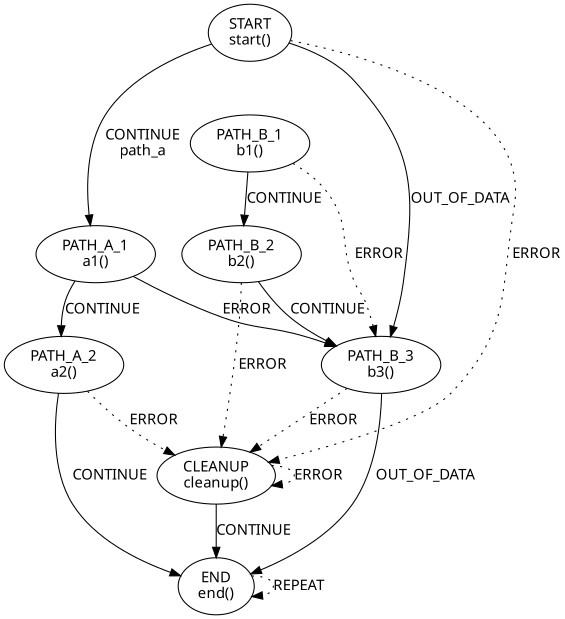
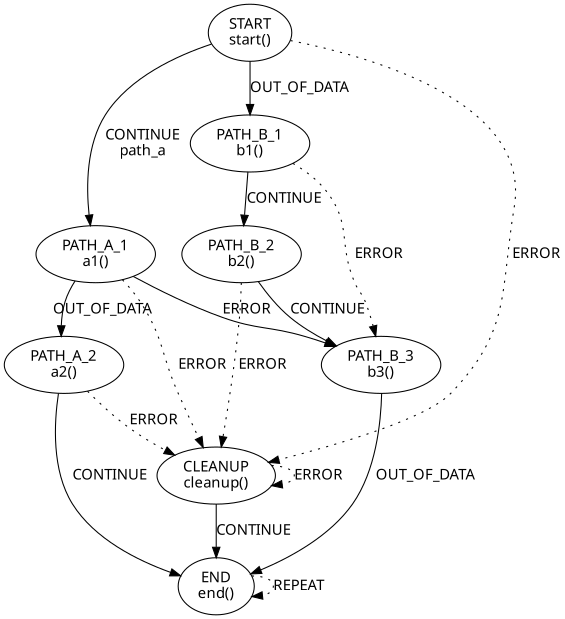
edge "START start()" -> "PATH_B_3 b3()": now "START start()" -> "PATH_B_1 b1()"
edge "PATH_A_1 a1()" -> "PATH_A_2 a2()": label "CONTINUE" -> "OUT_OF_DATA"
edge "PATH_B_3 b3()" -> "CLEANUP cleanup()": now "PATH_A_1 a1()" -> "CLEANUP cleanup()"
